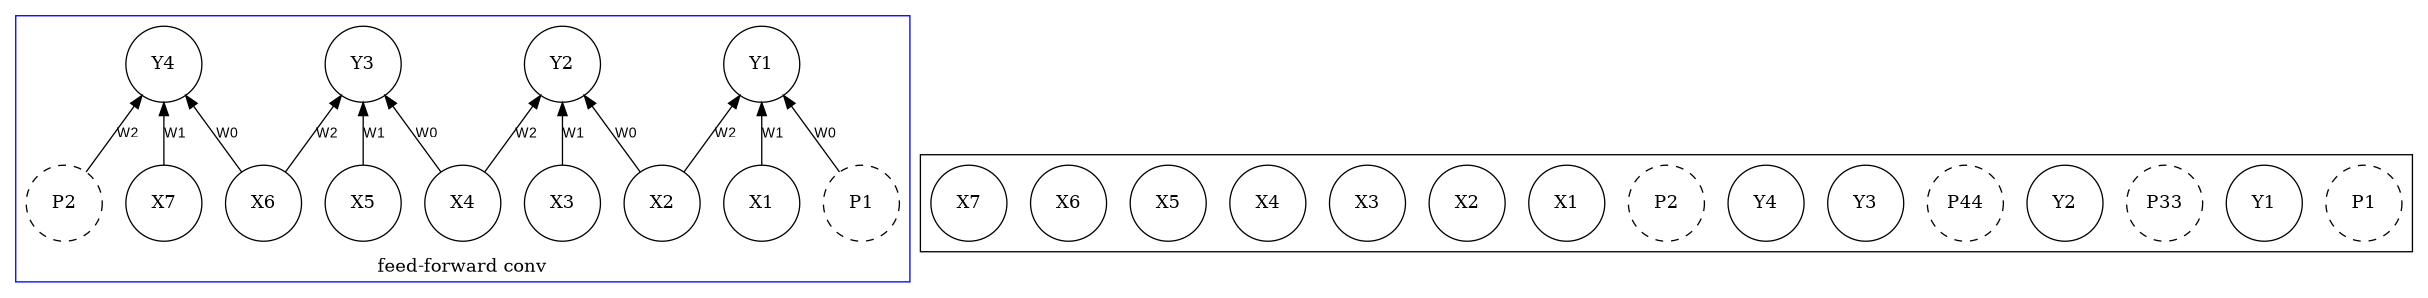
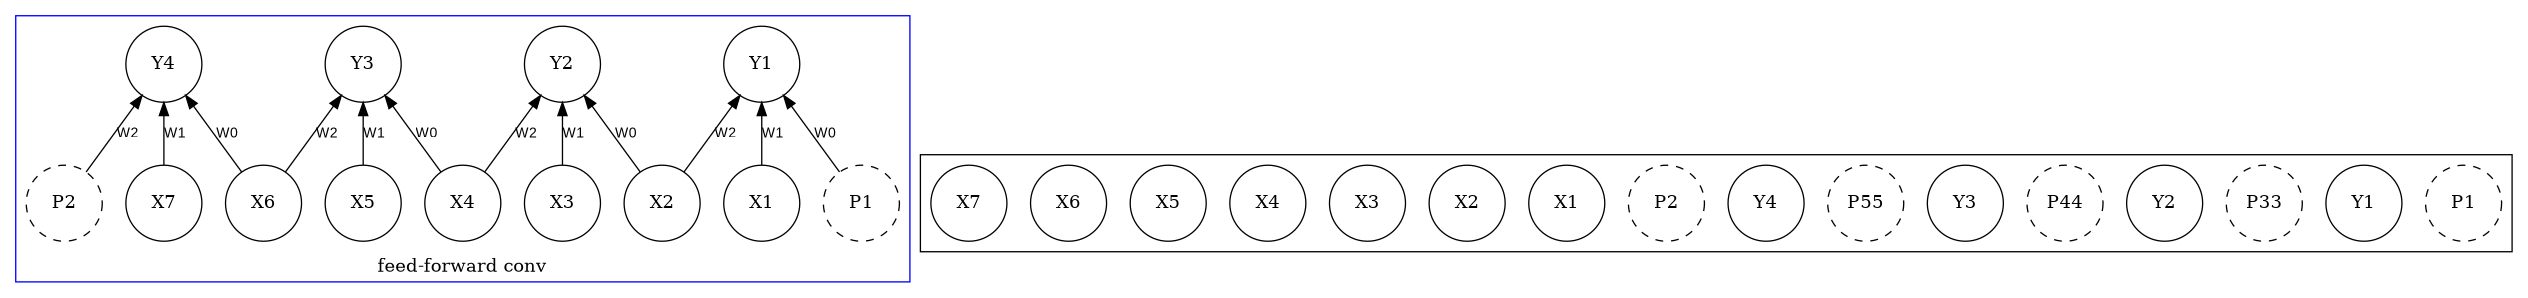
node "P55": added
